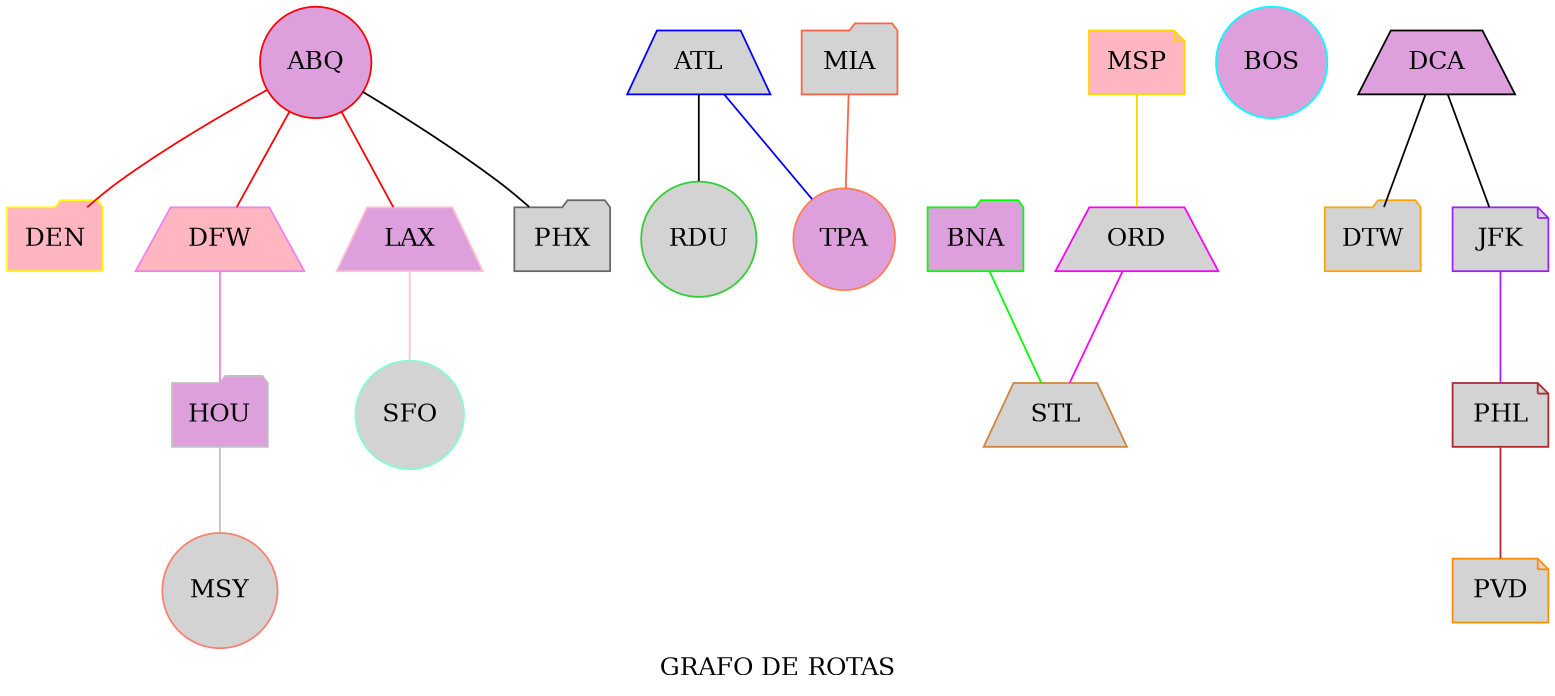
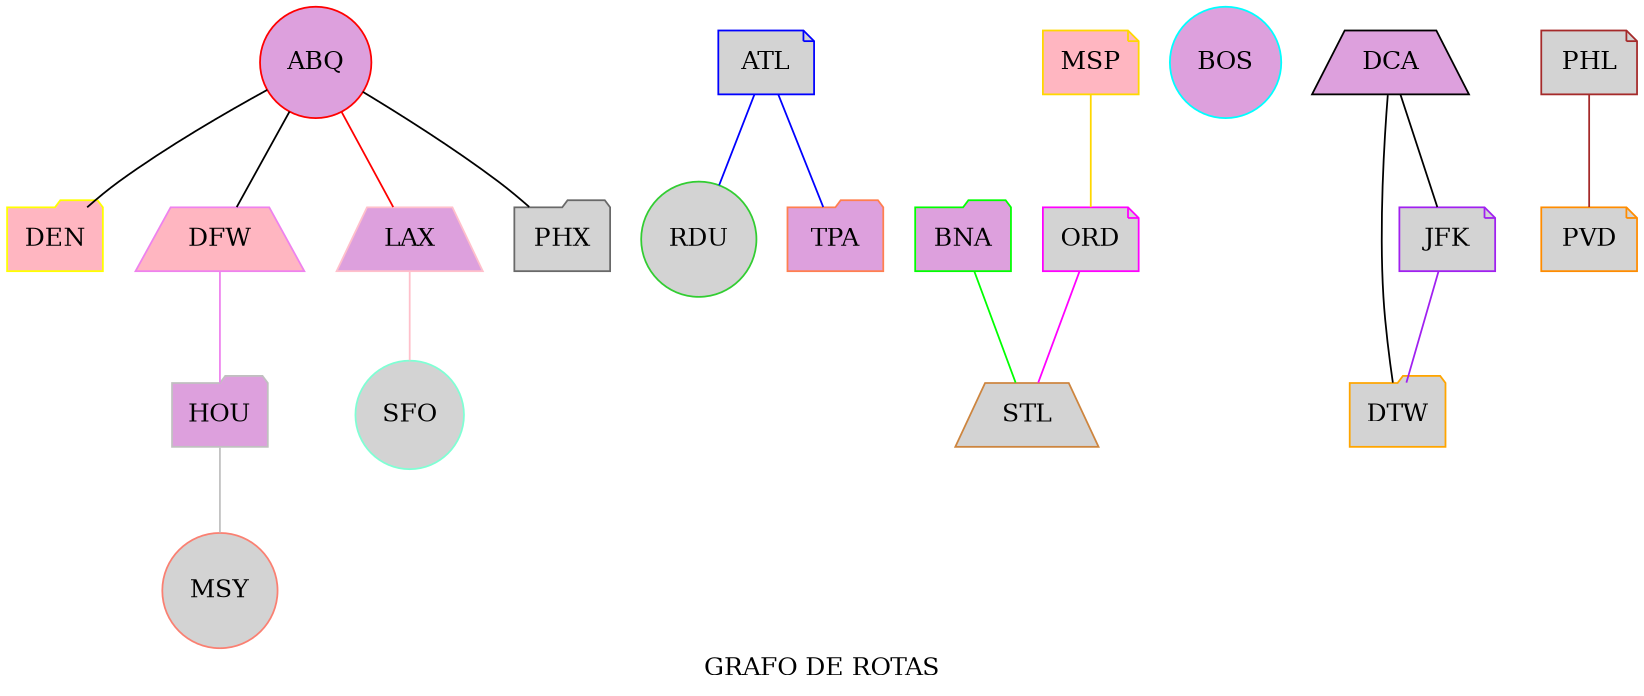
node "ATL": shape trapezium -> note
node "MIA": removed
edge "ATL" -- "RDU": color black -> blue
edge "ABQ" -- "DEN": color red -> black
edge "ABQ" -- "DFW": color red -> black
node "TPA": shape circle -> folder
node "ORD": shape trapezium -> note
edge "JFK" -- "PHL": now "JFK" -- "DTW"
